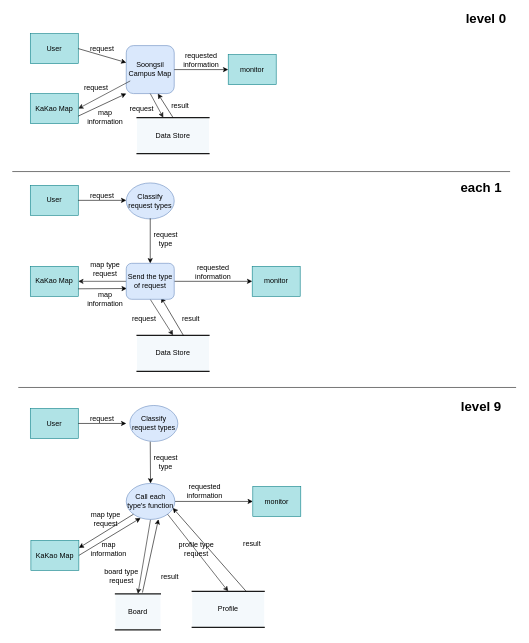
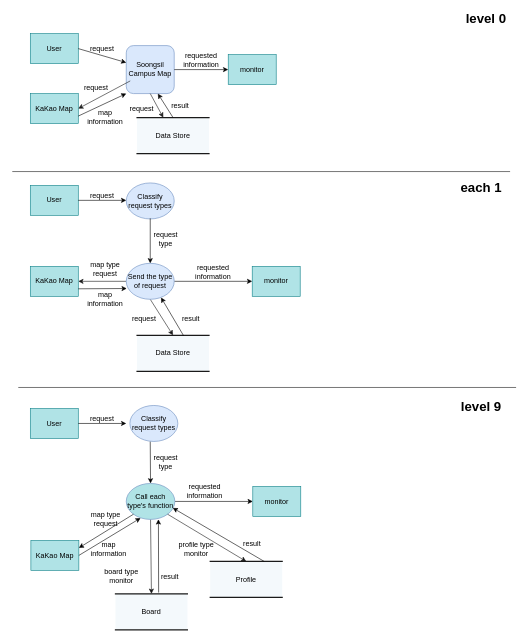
node "Send the type of request": shape rounded rectangle -> ellipse
node "Call each type's function": fillcolor #dae8fc -> #b0e3e6
node "profile type request": label "profile type request" -> "profile type monitor"
node "board type request": label "board type request" -> "board type monitor"
node "Profile": moved (228, 609) -> (246, 579)
node "Board": size 45x36 -> 72x36
